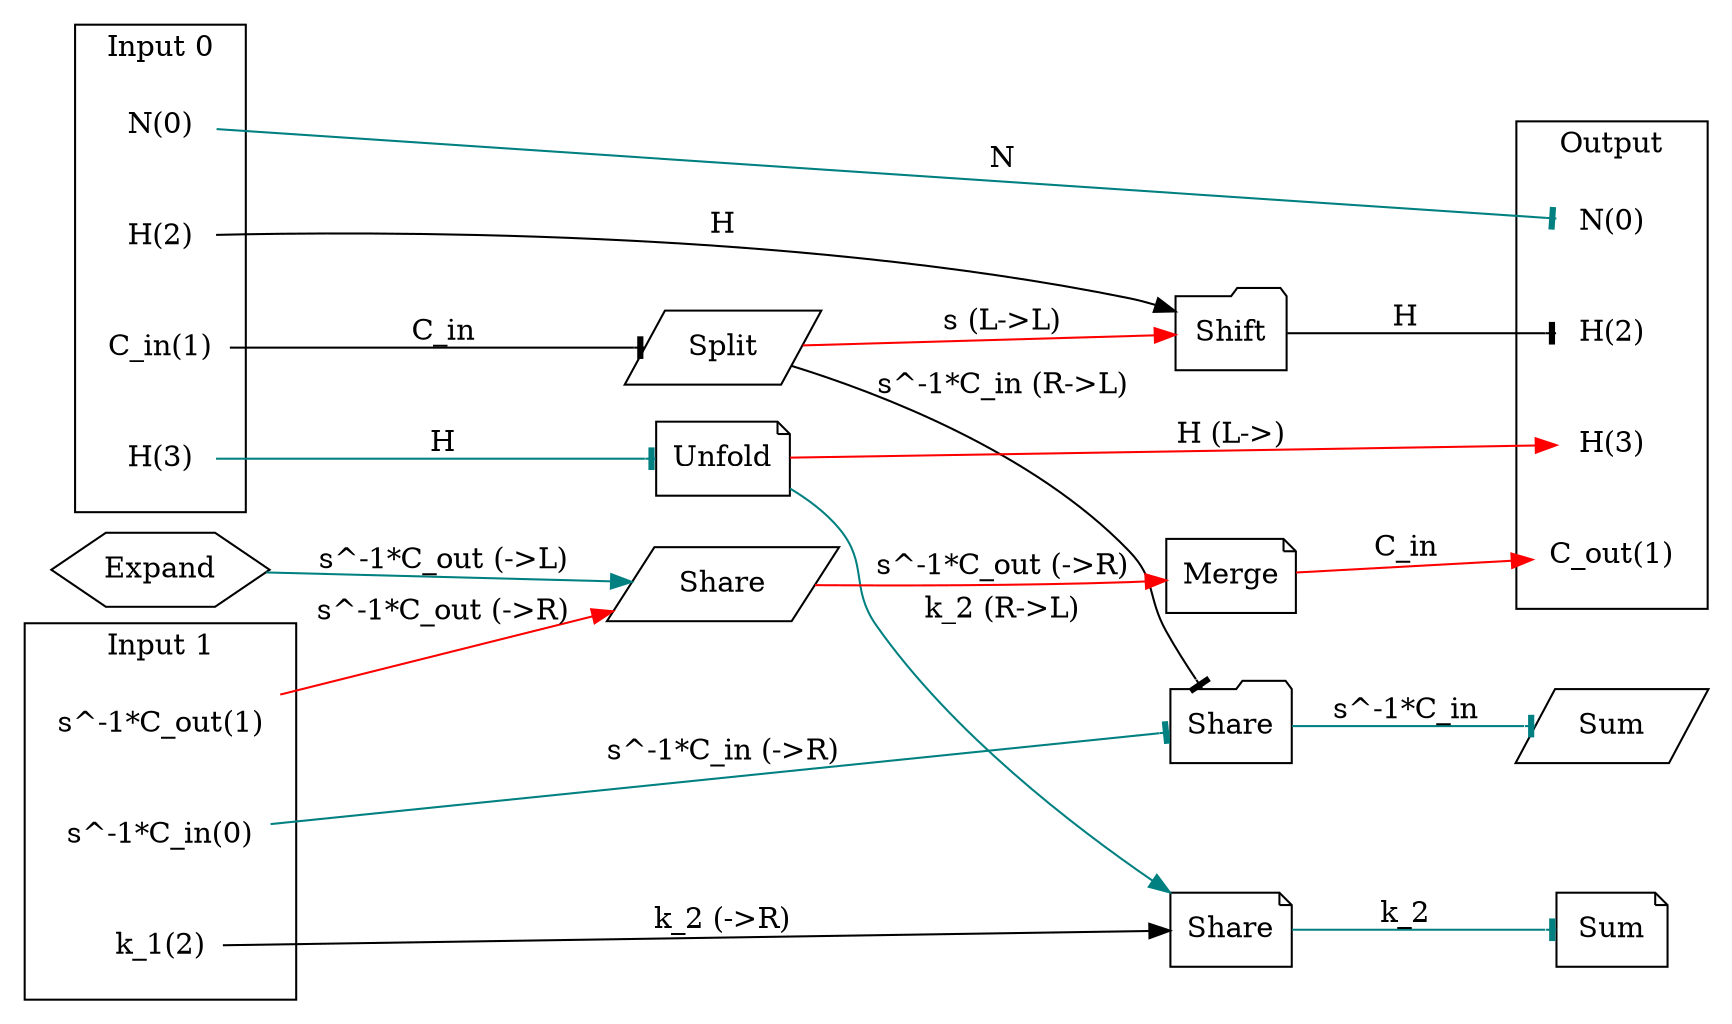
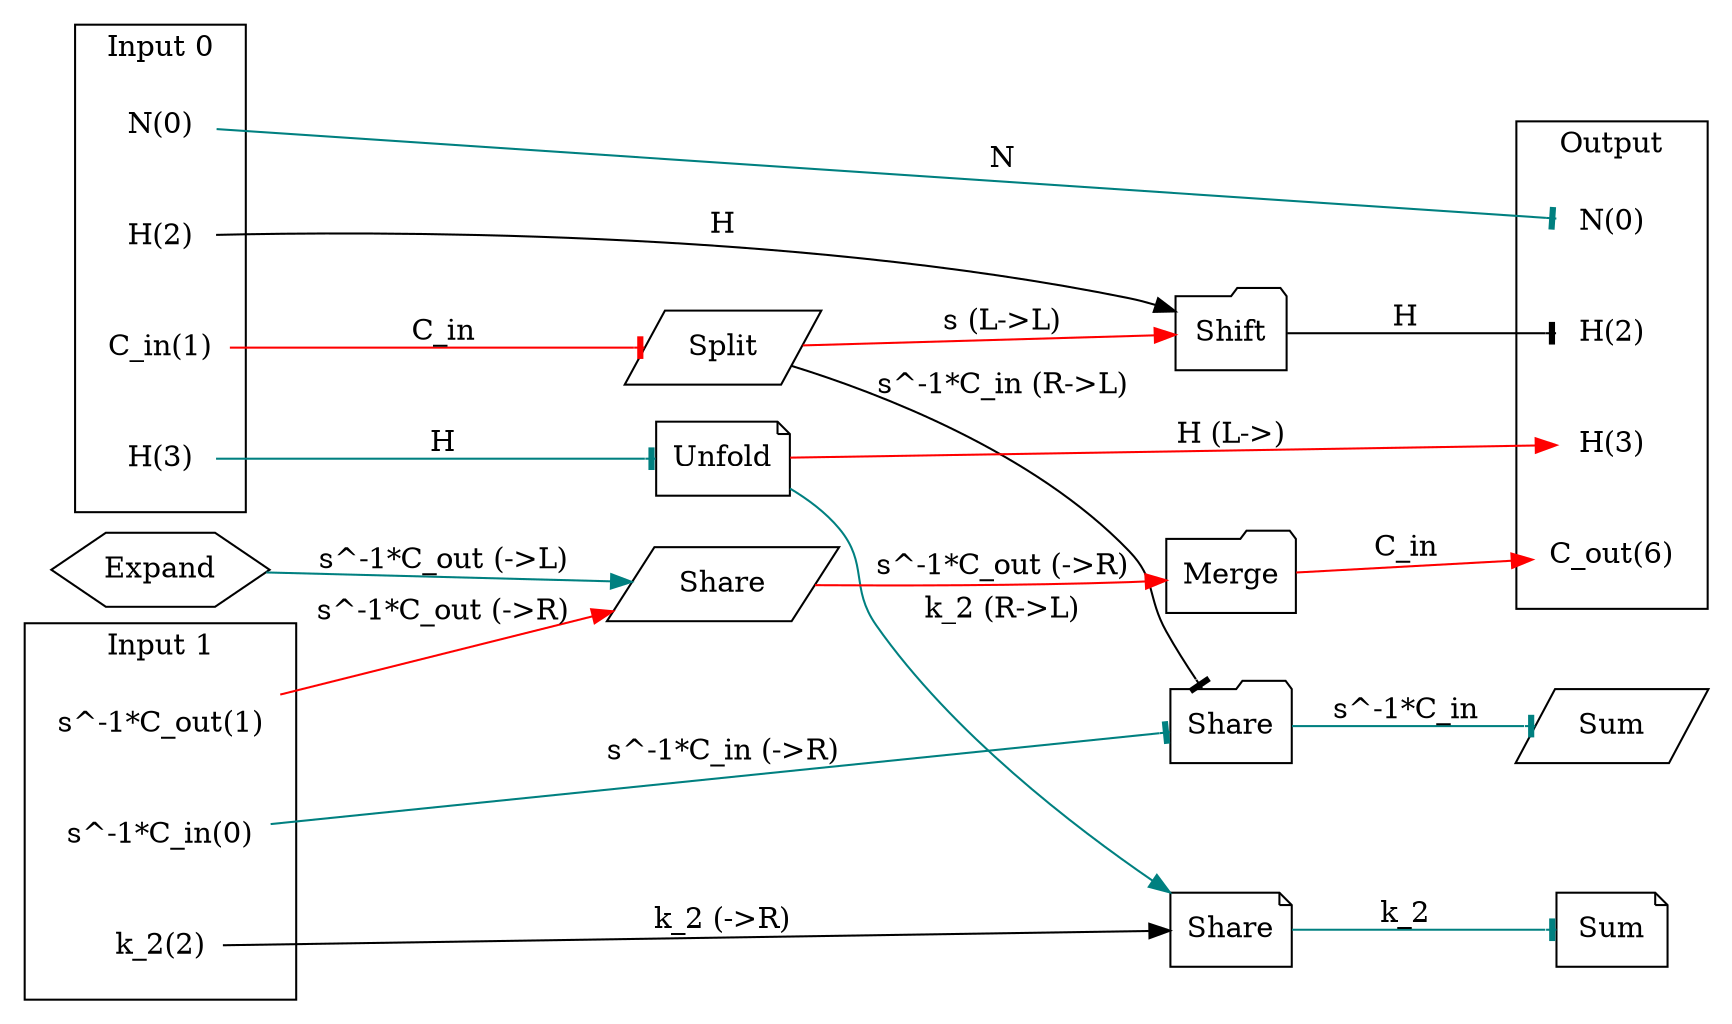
edge "C_in(1)" -> "Split": color black -> red
node "C_out(1)": label "C_out(1)" -> "C_out(6)"
node "Merge": shape note -> folder
node "k_1(2)": label "k_1(2)" -> "k_2(2)"
